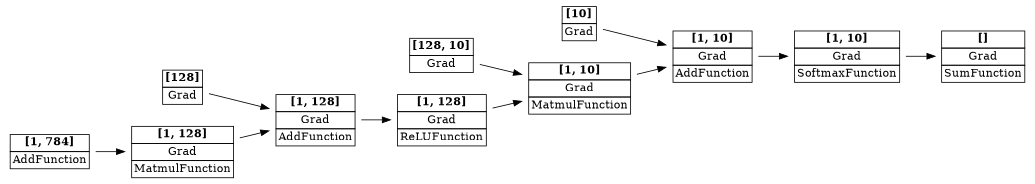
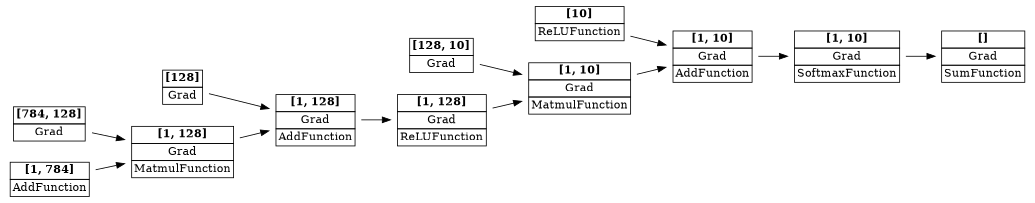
node "[10]": text "Grad" -> "ReLUFunction"
node "[784, 128]": added
